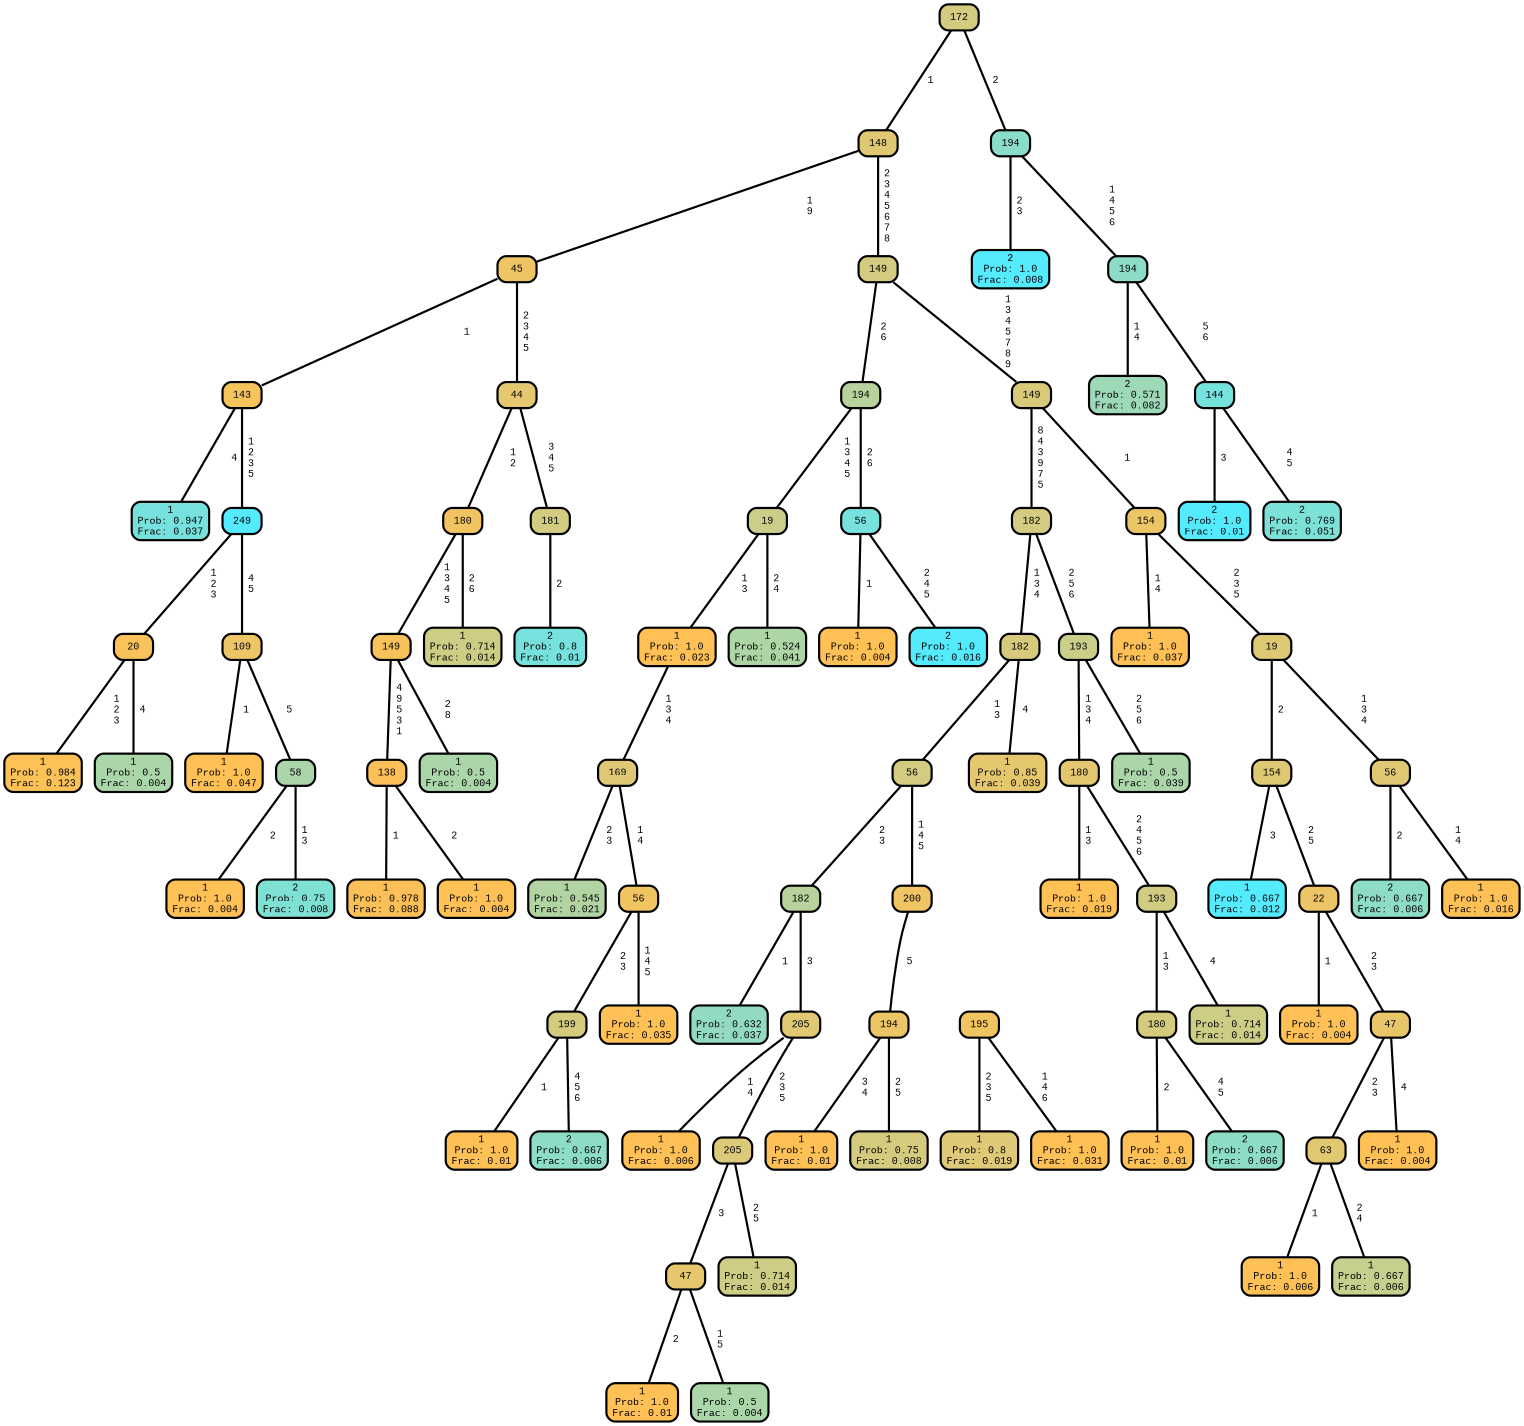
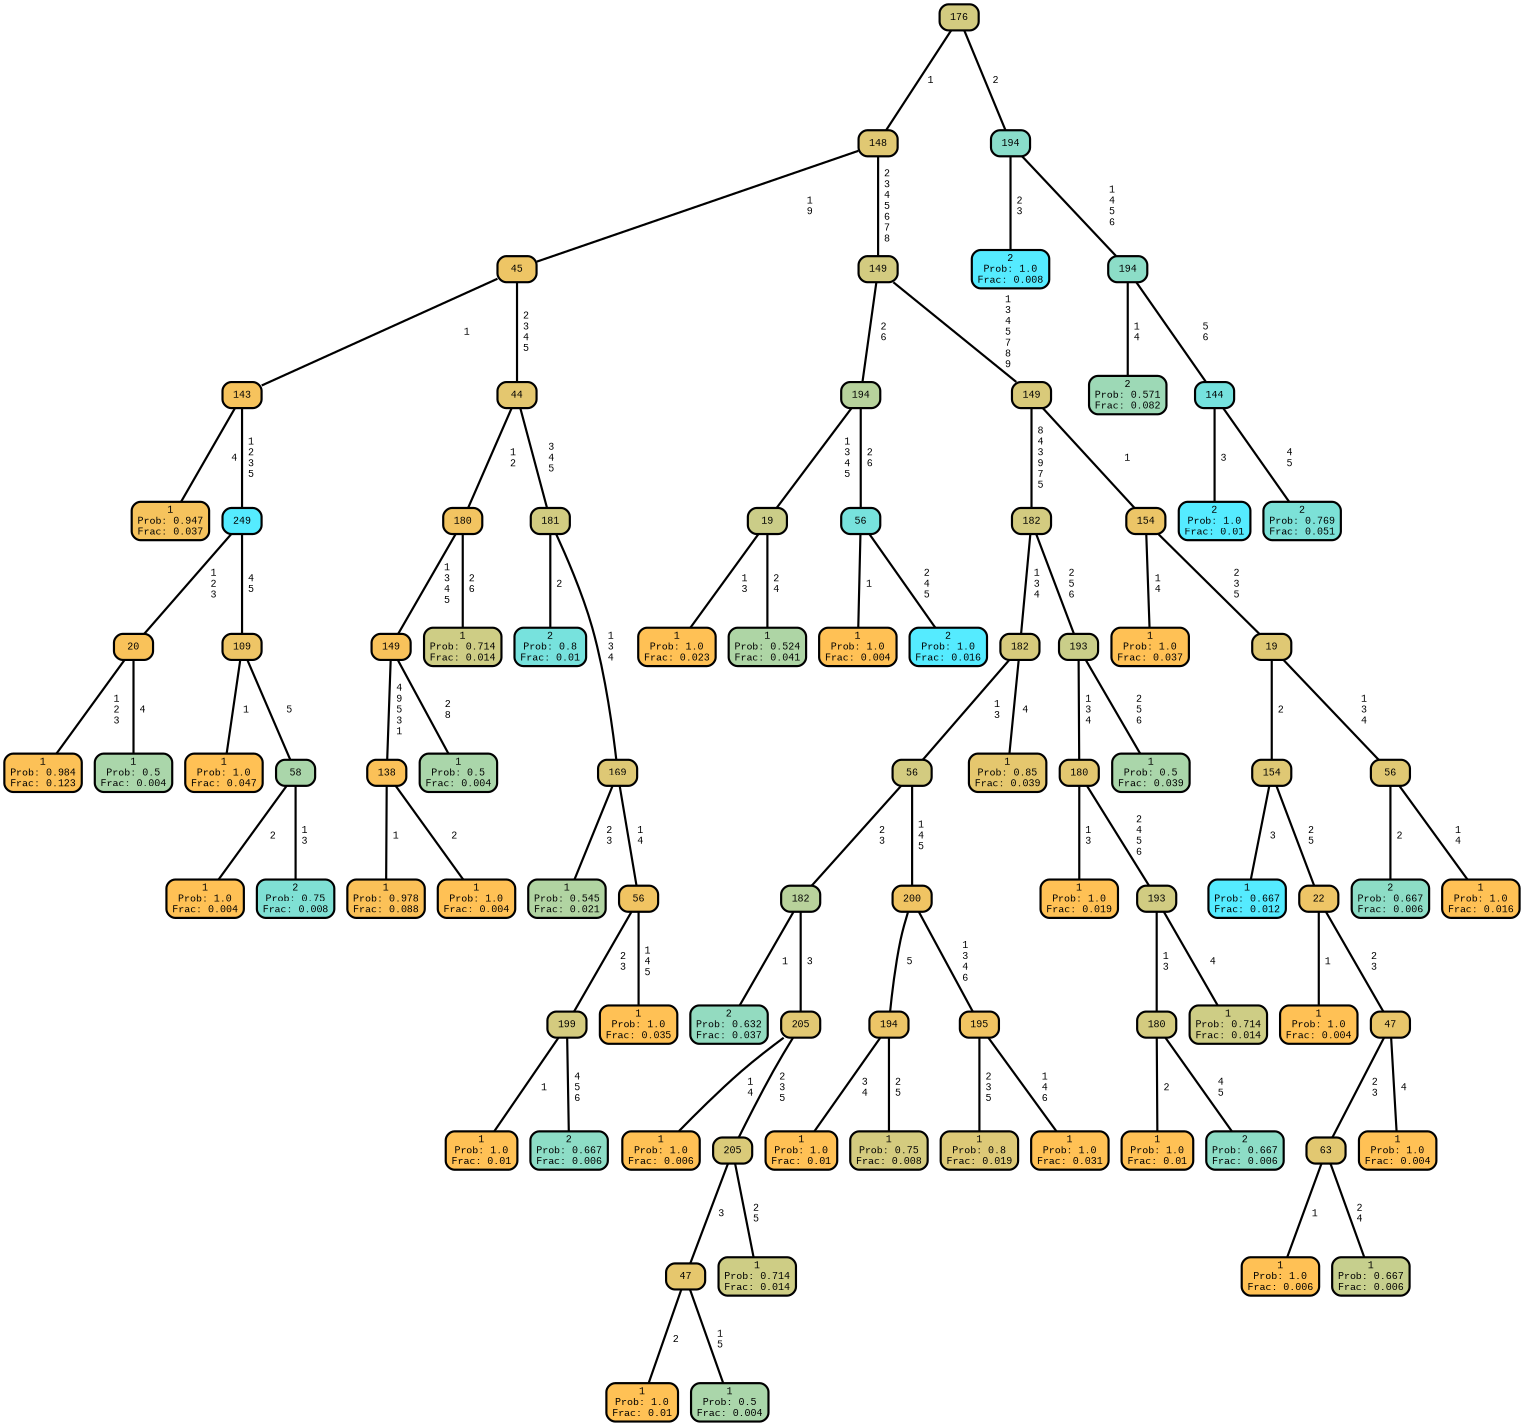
node "172": label "172" -> "176"
node "1 Prob: 0.947 Frac: 0.037": fillcolor #77e2dd -> #f6c35d
edge "1 Prob: 1.0 Frac: 0.023" -- "169": now "181" -- "169"
edge "200" -- "195": added, label "1 3 4 6"
